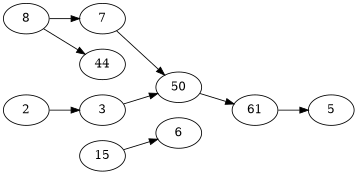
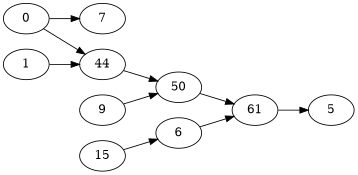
node "8": label "8" -> "0"
edge "7" -> "50": now "44" -> "50"
node "1": added
node "2": removed
node "3": label "3" -> "9"
edge "6" -> "61": added
